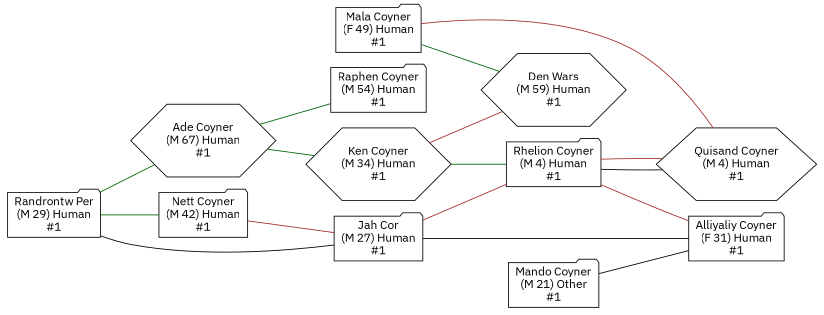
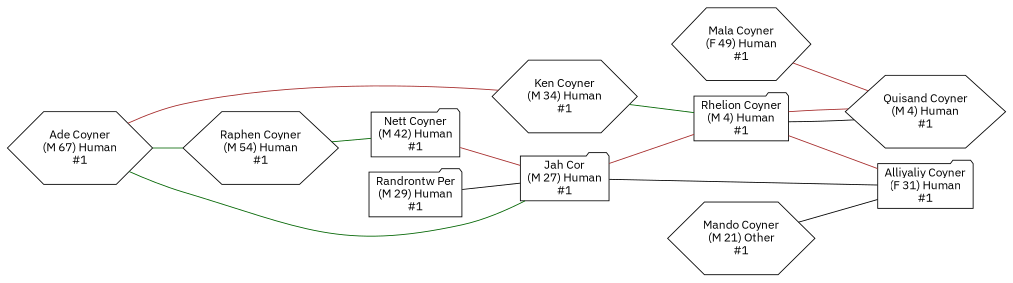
node "Mala Coyner (F 49) Human #1": shape folder -> hexagon
node "Raphen Coyner (M 54) Human #1": shape folder -> hexagon
node "Den Wars (M 59) Human #1": removed
edge "Ade Coyner (M 67) Human #1" -- "Ken Coyner (M 34) Human #1": color darkgreen -> brown
edge "Ade Coyner (M 67) Human #1" -- "Randrontw Per (M 29) Human #1": now "Ade Coyner (M 67) Human #1" -- "Jah Cor (M 27) Human #1"
edge "Randrontw Per (M 29) Human #1" -- "Nett Coyner (M 42) Human #1": now "Raphen Coyner (M 54) Human #1" -- "Nett Coyner (M 42) Human #1"
node "Mando Coyner (M 21) Other #1": shape folder -> hexagon
